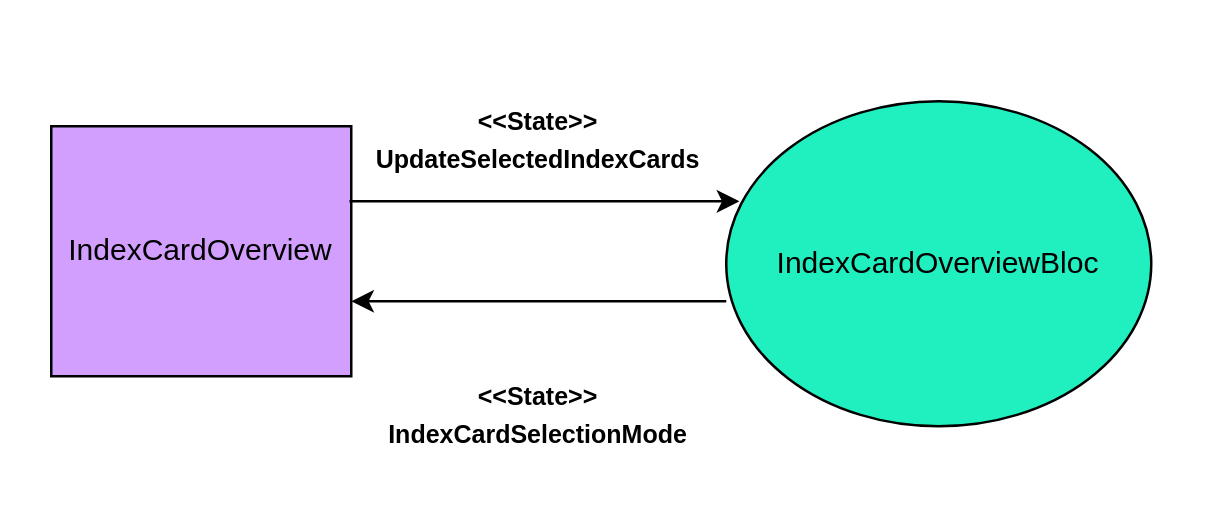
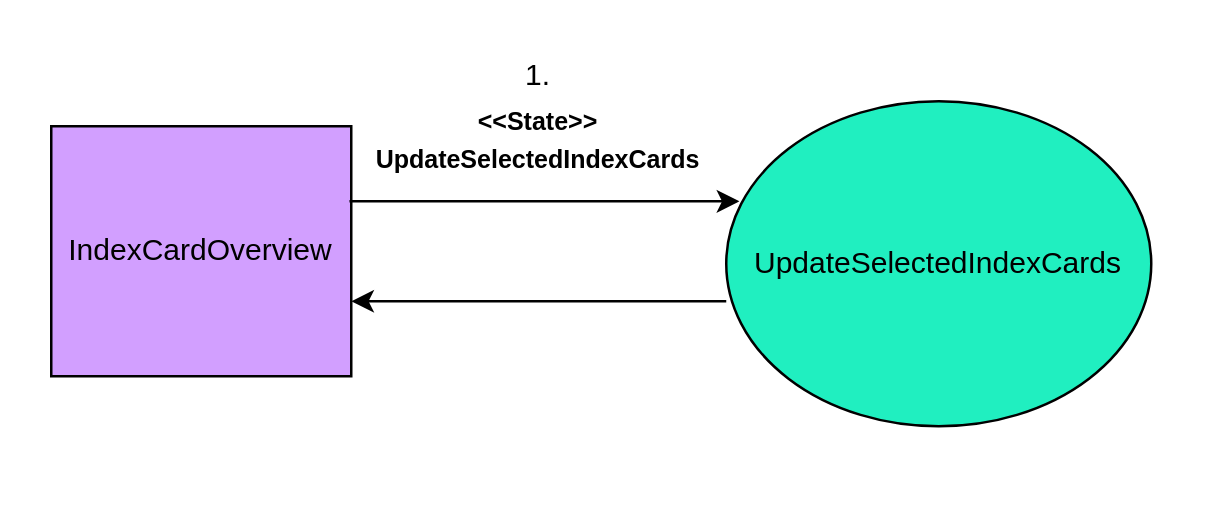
node "1.": added
node "IndexCardOverviewBloc": label "IndexCardOverviewBloc" -> "UpdateSelectedIndexCards"
node "<<State>> IndexCardSelectionMode": removed
